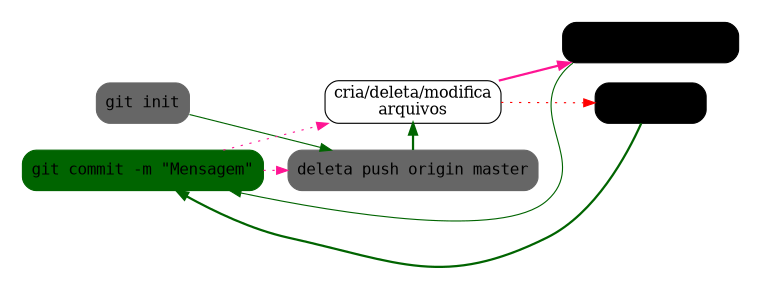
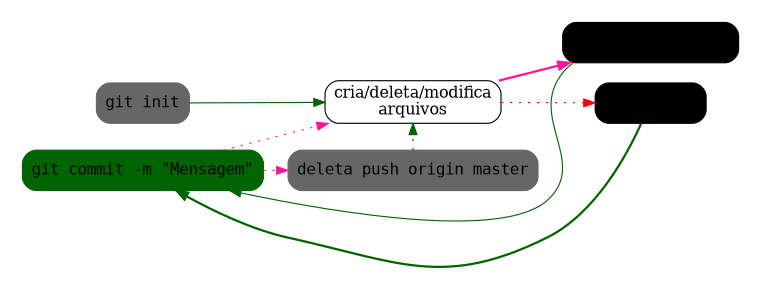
edge "git init" -> "deleta push origin master": now "git init" -> "cria/deleta/modifica arquivos"
edge "deleta push origin master" -> "cria/deleta/modifica arquivos": style bold -> dotted
